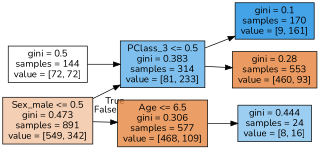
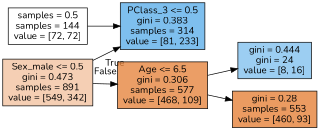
node "gini = 0.1 samples = 170 value = [9, 161]": removed
node "gini = 0.5 samples = 144 value = [72, 72]": label "gini = 0.5 samples = 144 value = [72, 72]" -> "samples = 0.5 samples = 144 value = [72, 72]"
edge "PClass_3 <= 0.5 gini = 0.383 samples = 314 value = [81, 233]" -> "gini = 0.28 samples = 553 value = [460, 93]": now "Age <= 6.5 gini = 0.306 samples = 577 value = [468, 109]" -> "gini = 0.28 samples = 553 value = [460, 93]"
node "gini = 0.444 samples = 24 value = [8, 16]": label "gini = 0.444 samples = 24 value = [8, 16]" -> "gini = 0.444 gini = 24 value = [8, 16]"
